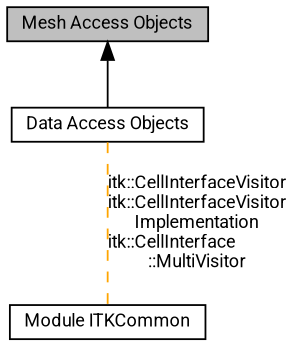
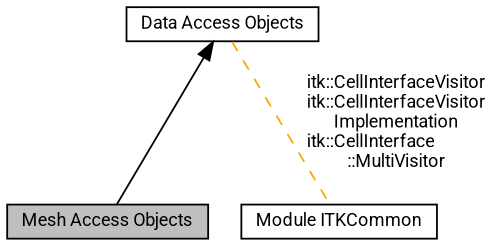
edge "Data Access Objects" -> "Mesh Access Objects": reversed
